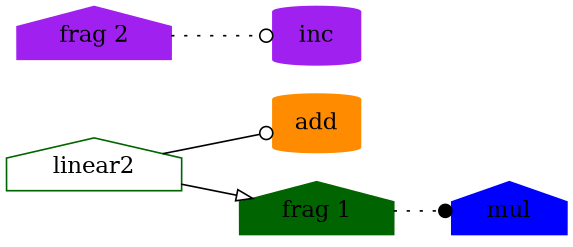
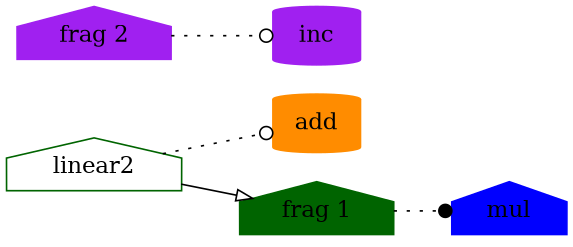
edge "linear2" -> "add": style solid -> dotted
